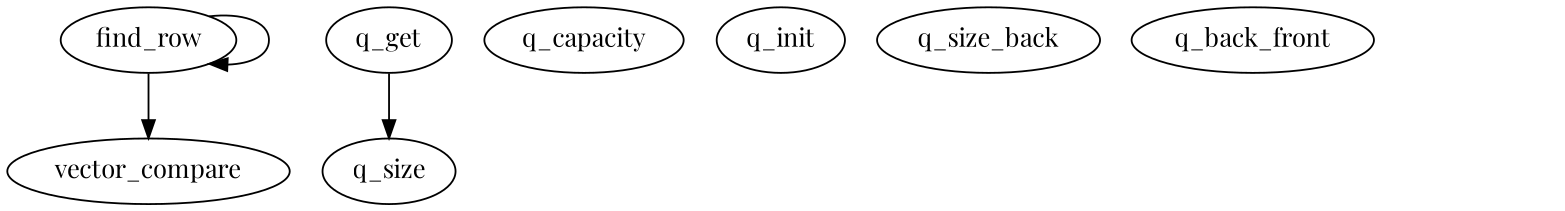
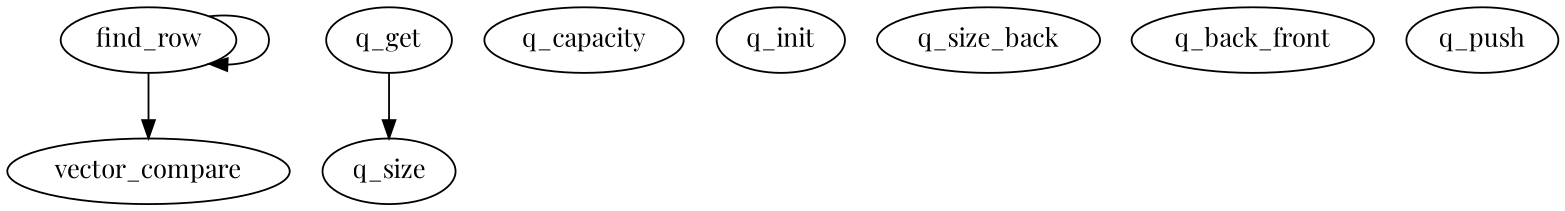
node "q_push": added
